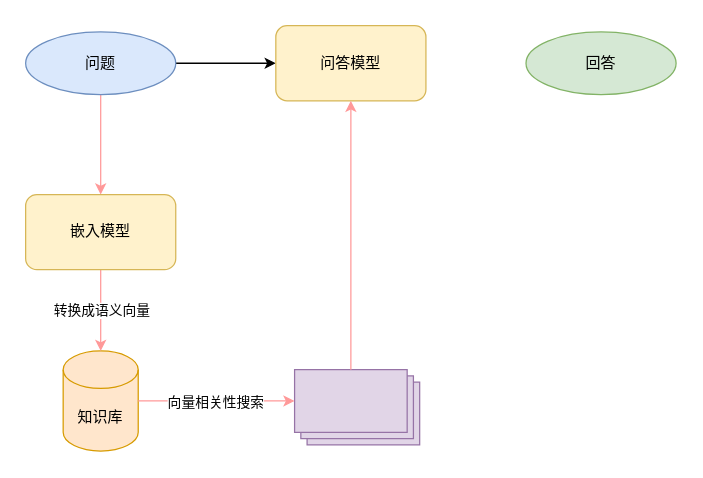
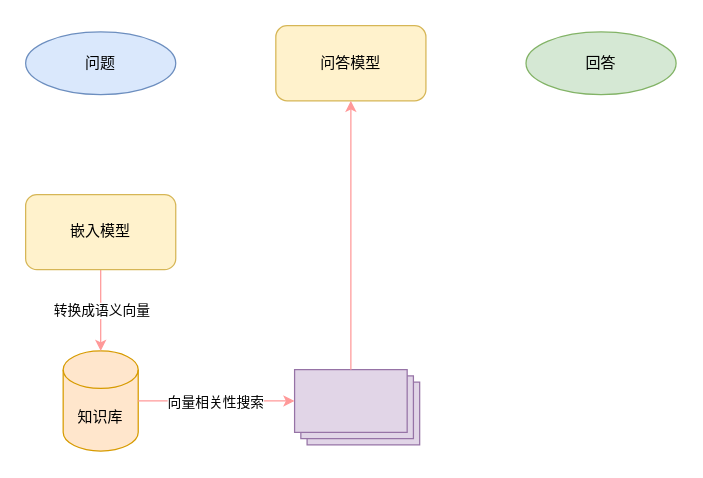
edge "问题" -> "问答模型": removed
edge "问题" -> "嵌入模型": removed
